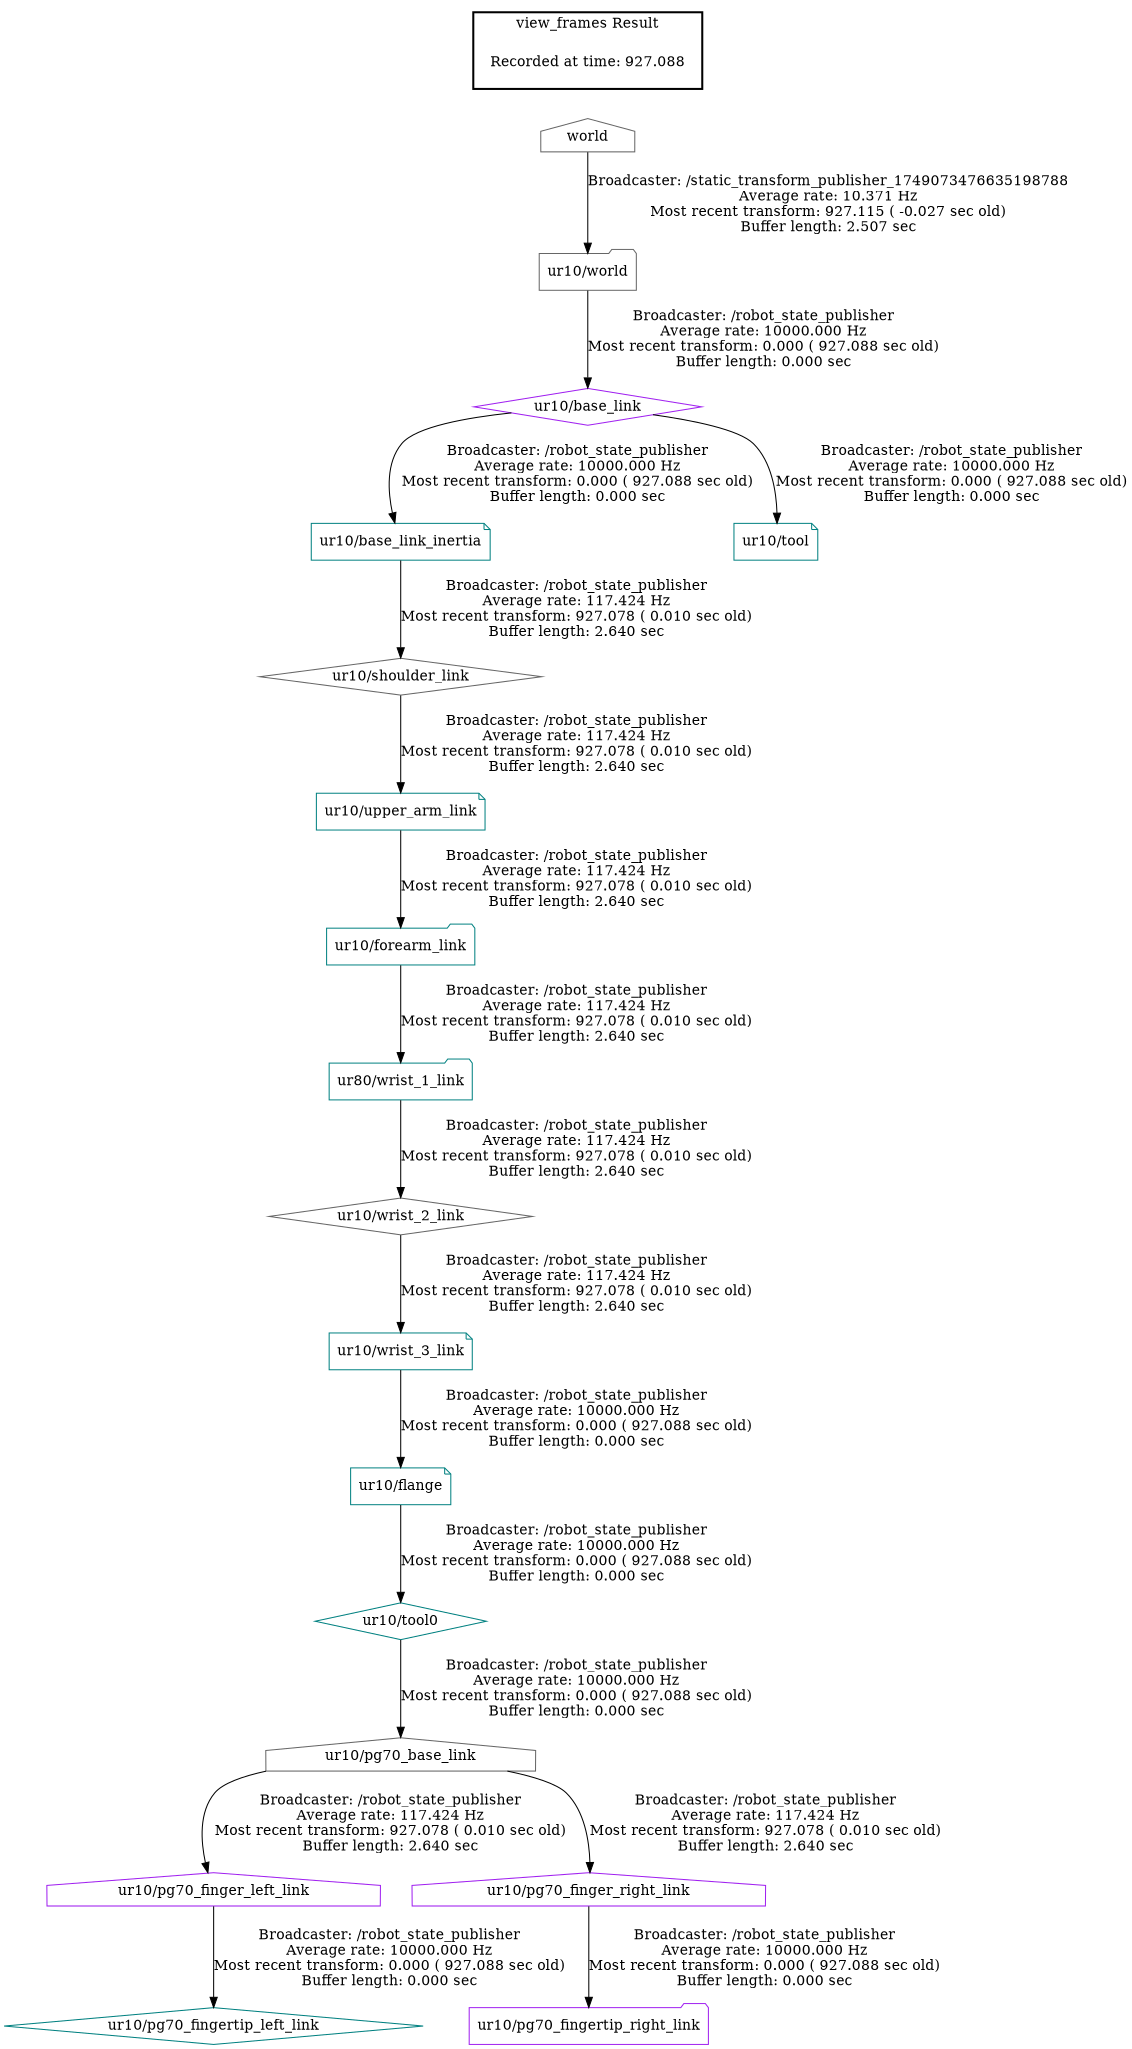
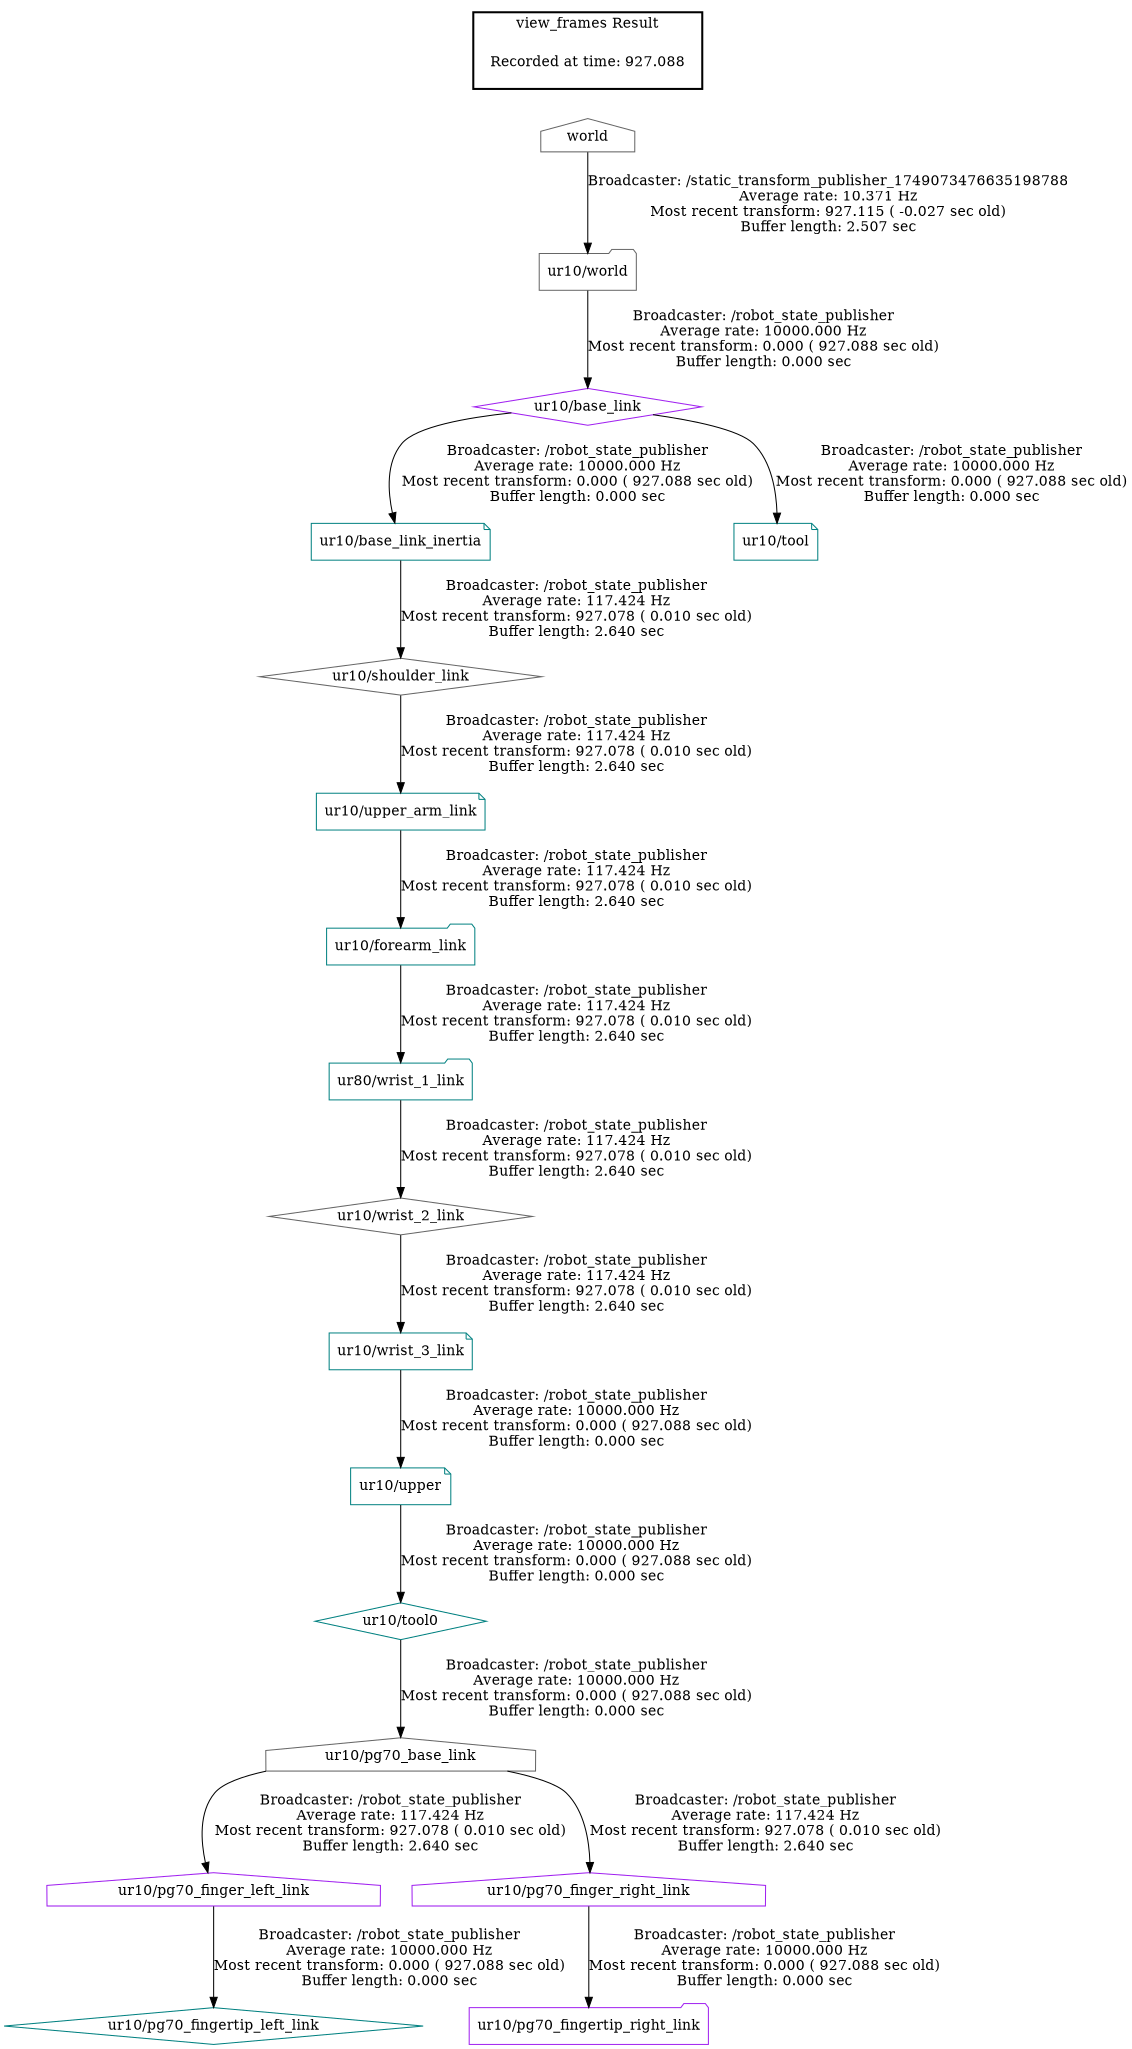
node "ur10/flange": label "ur10/flange" -> "ur10/upper"
